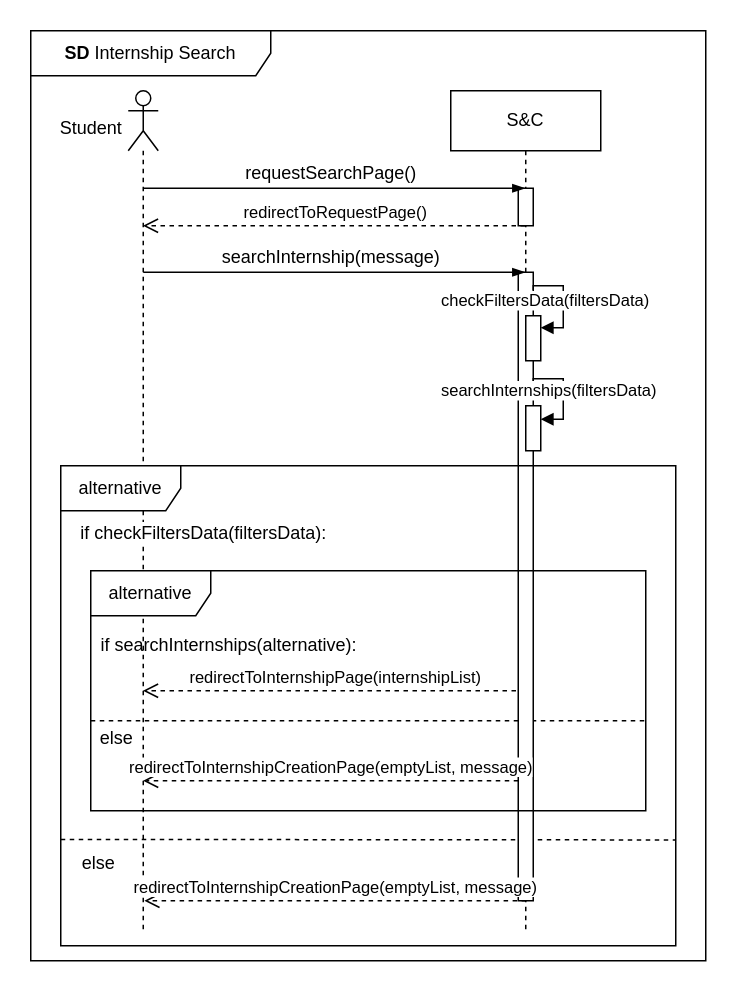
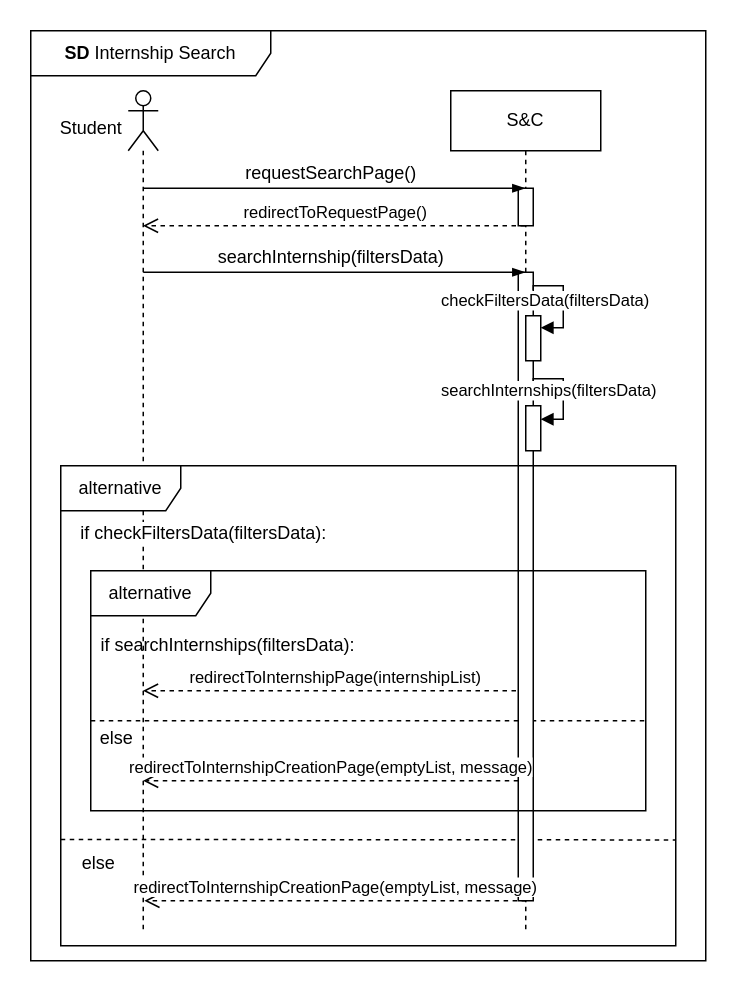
node "searchInternship(message)": label "searchInternship(message)" -> "searchInternship(filtersData)"
node "if searchInternships(alternative):": label "if searchInternships(alternative):" -> "if searchInternships(filtersData):"
